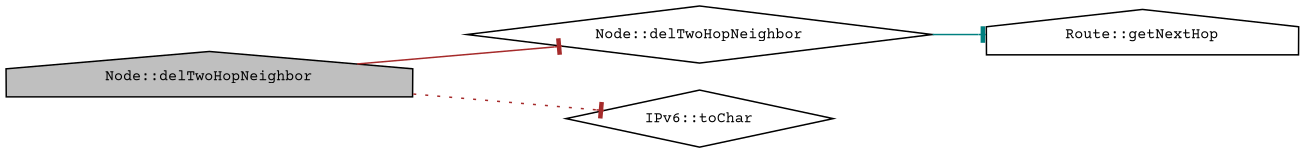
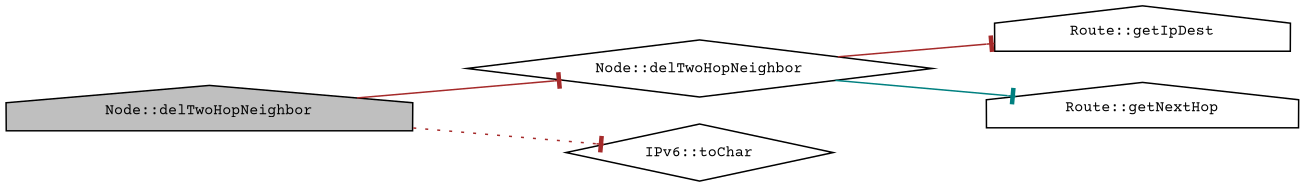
node "Route::getIpDest": added
